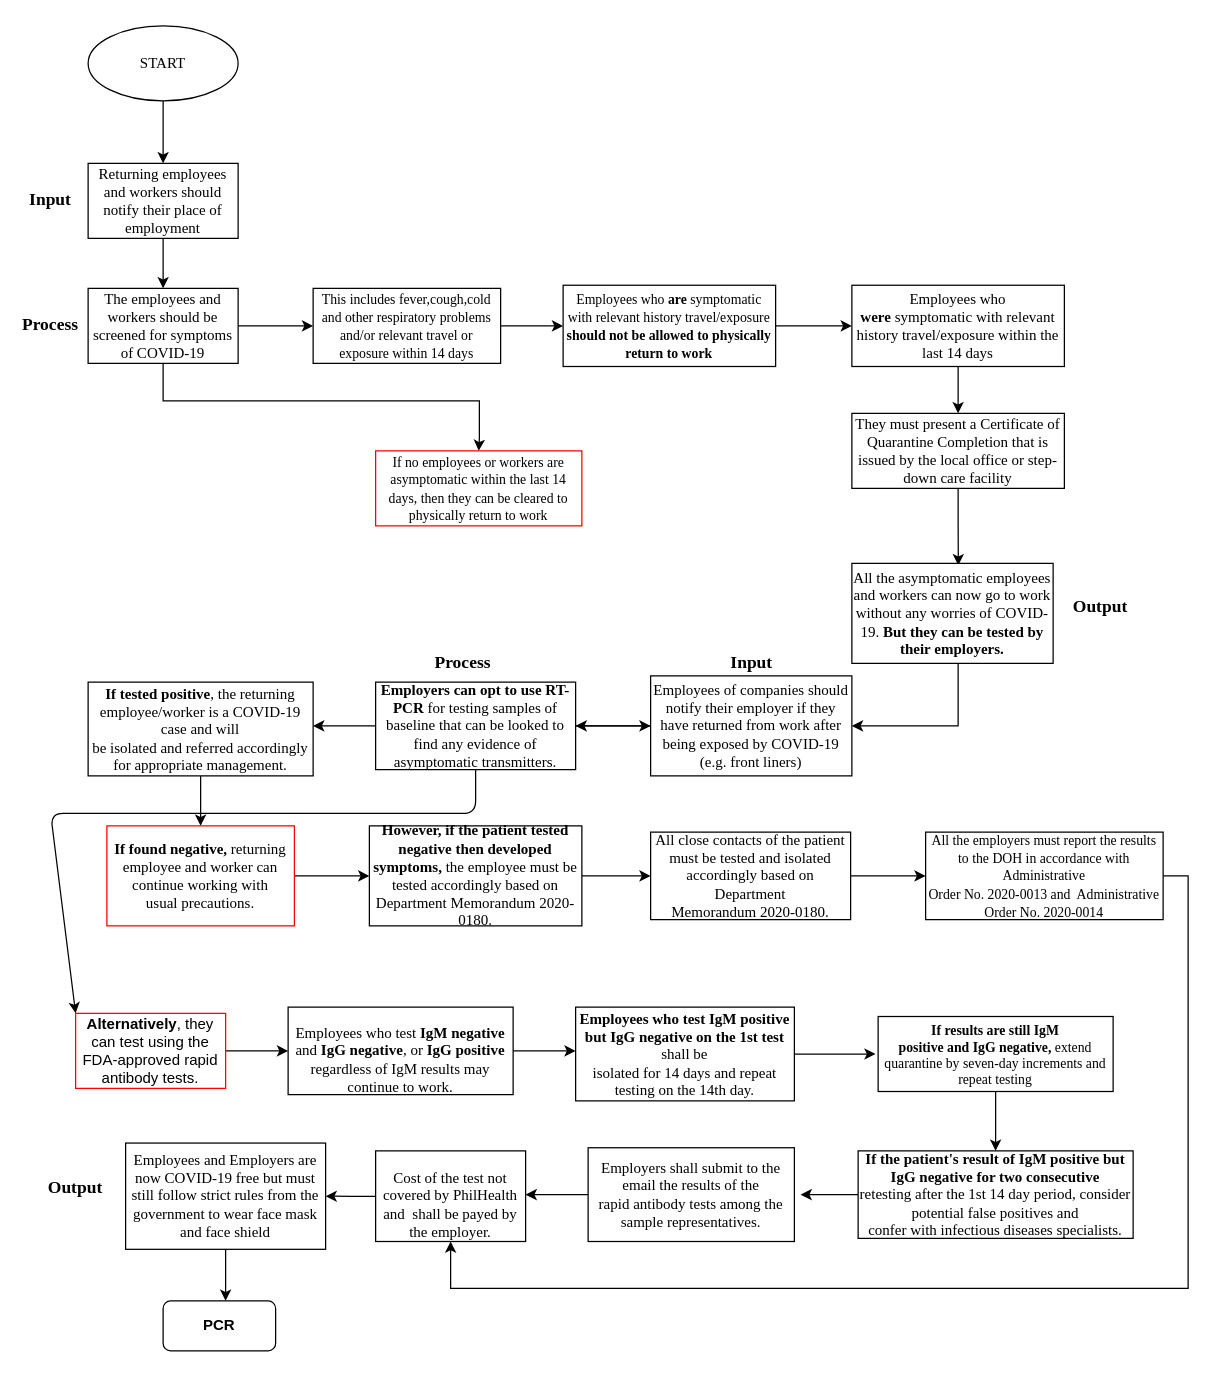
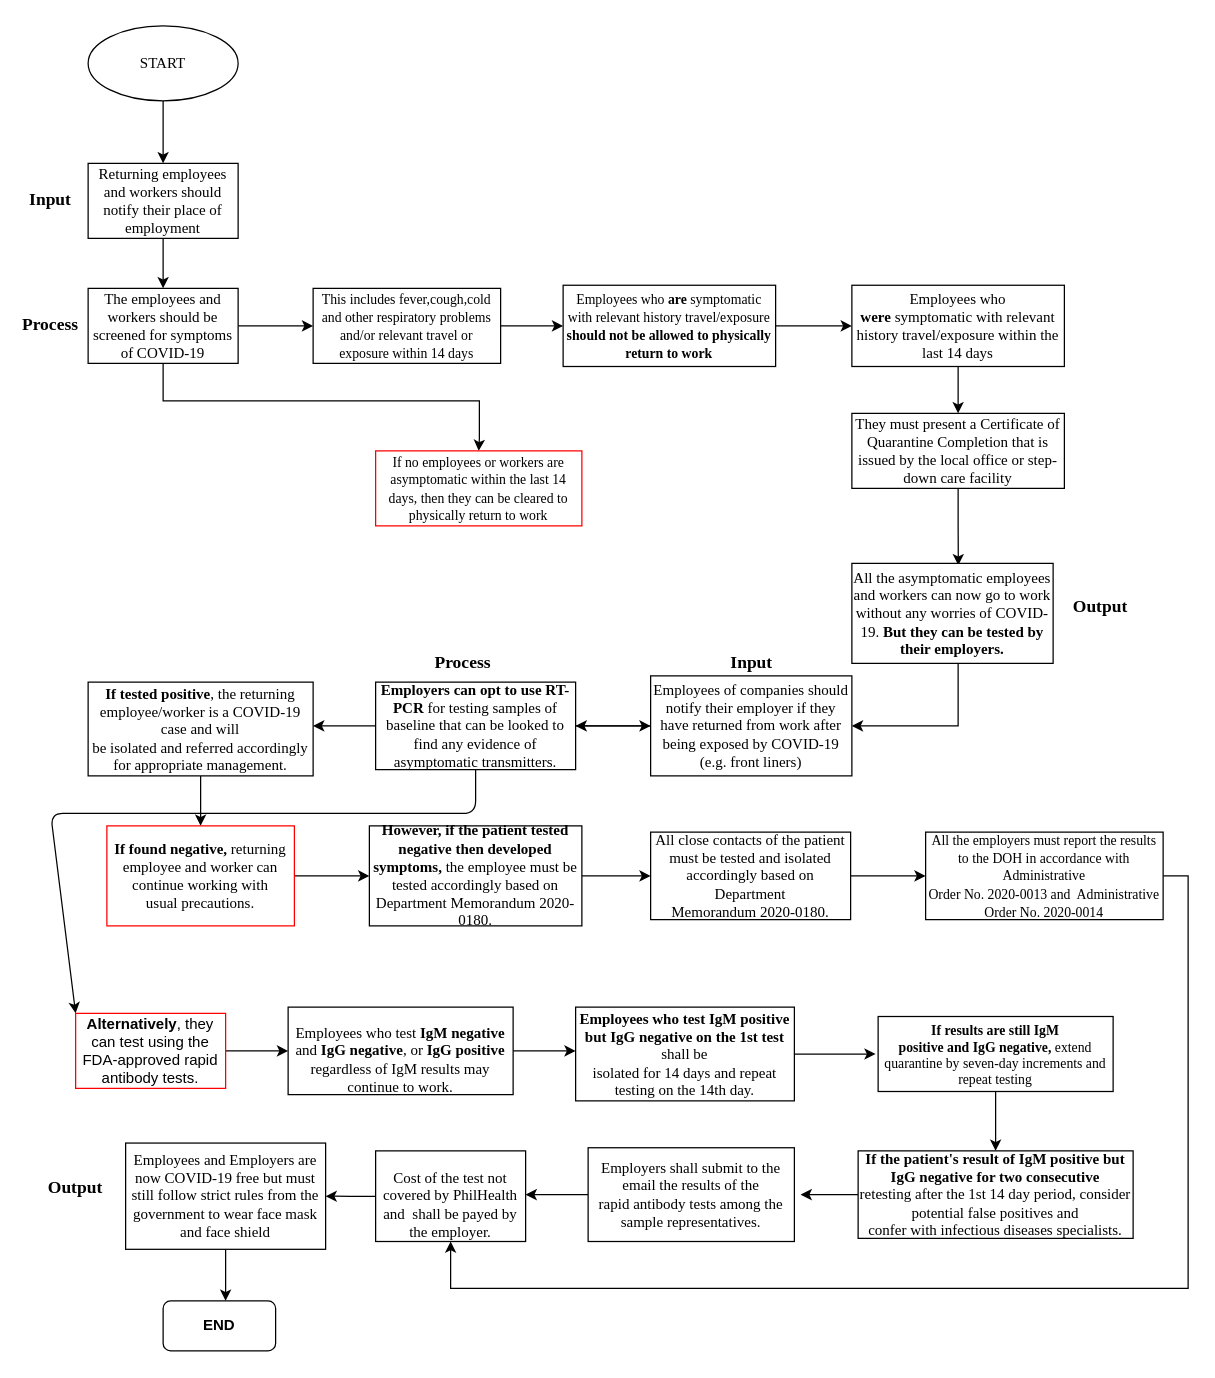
node "PCR": label "PCR" -> "END"
